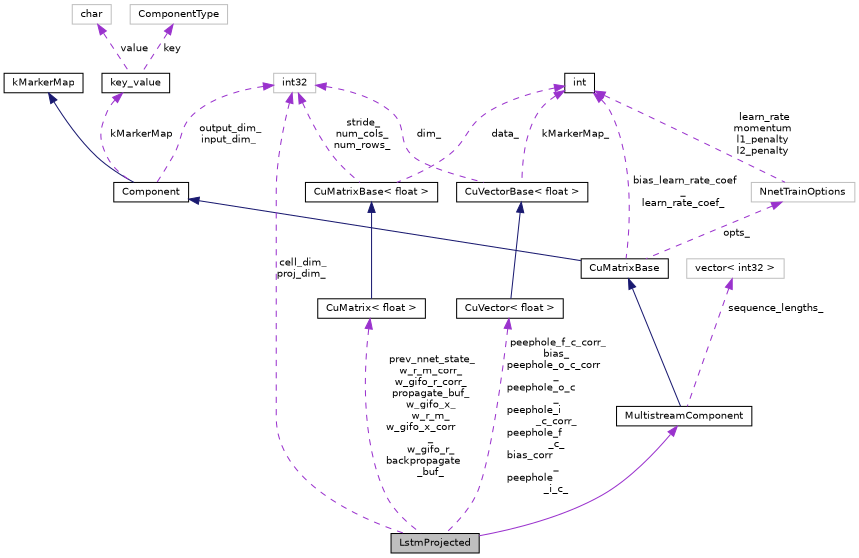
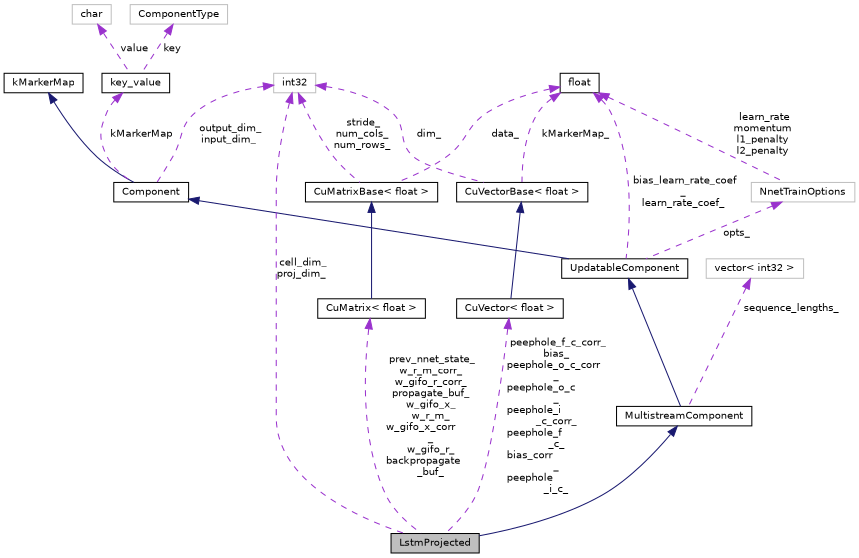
node "int": label "int" -> "float"
node "CuMatrixBase": label "CuMatrixBase" -> "UpdatableComponent"
edge "LstmProjected" -> "MultistreamComponent": color darkorchid3 -> midnightblue
